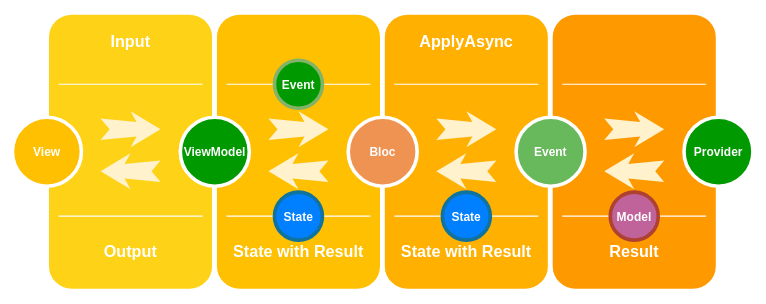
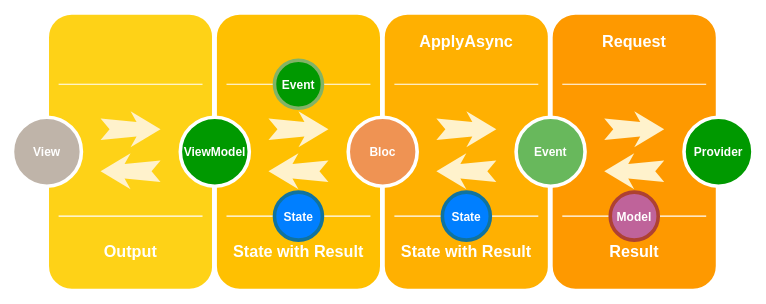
node "Input": removed
node "Request": added
node "View": fillcolor #ffc001 -> #bfb4a9
